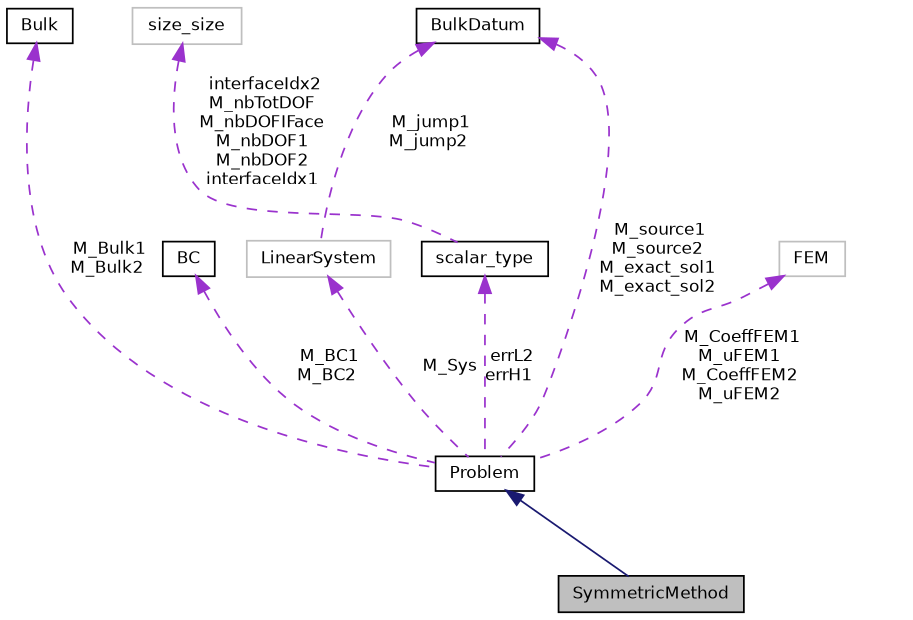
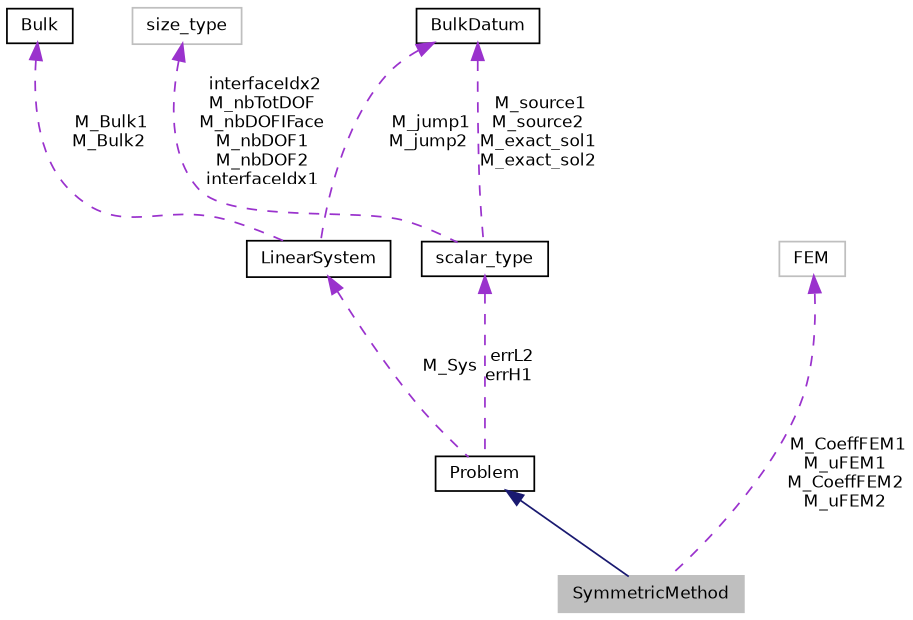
node "size_size": label "size_size" -> "size_type"
edge "Problem" -> "BulkDatum": now "scalar_type" -> "BulkDatum"
node "BC": removed
node "LinearSystem": color grey75 -> black
edge "Problem" -> "Bulk": now "LinearSystem" -> "Bulk"
edge "Problem" -> "FEM": now "SymmetricMethod" -> "FEM"
node "SymmetricMethod": color black -> grey75
